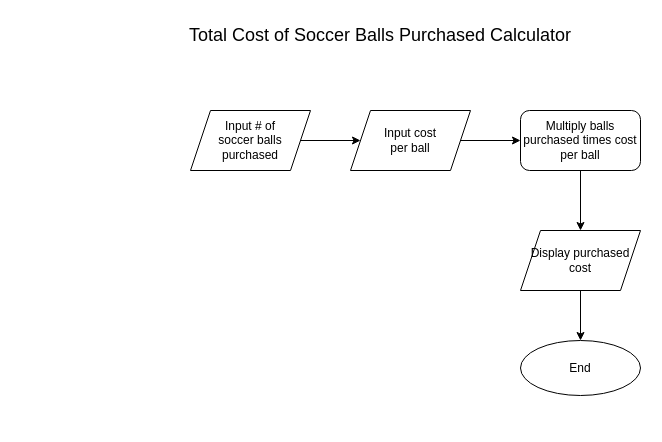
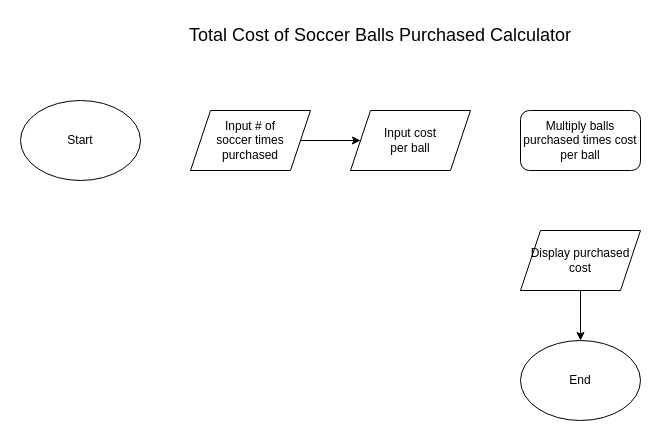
node "Start": added
node "Input # of soccer balls purchased": label "Input # of soccer balls purchased" -> "Input # of soccer times purchased"
edge "Input cost per ball" -> "Multiply balls purchased times cost per ball": removed
edge "Multiply balls purchased times cost per ball" -> "Display purchased cost": removed
node "End": size 120x55 -> 120x80
